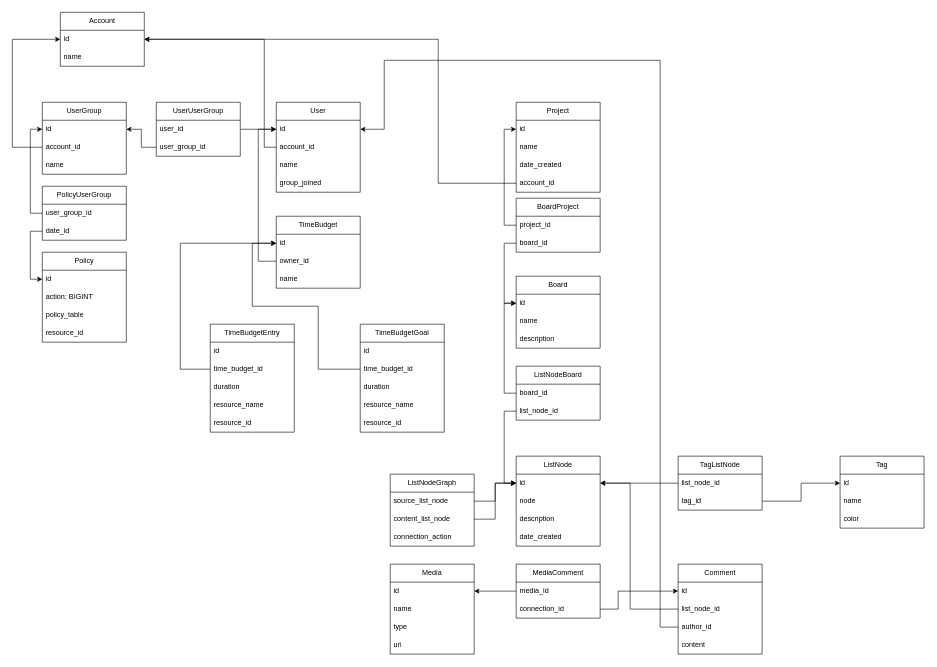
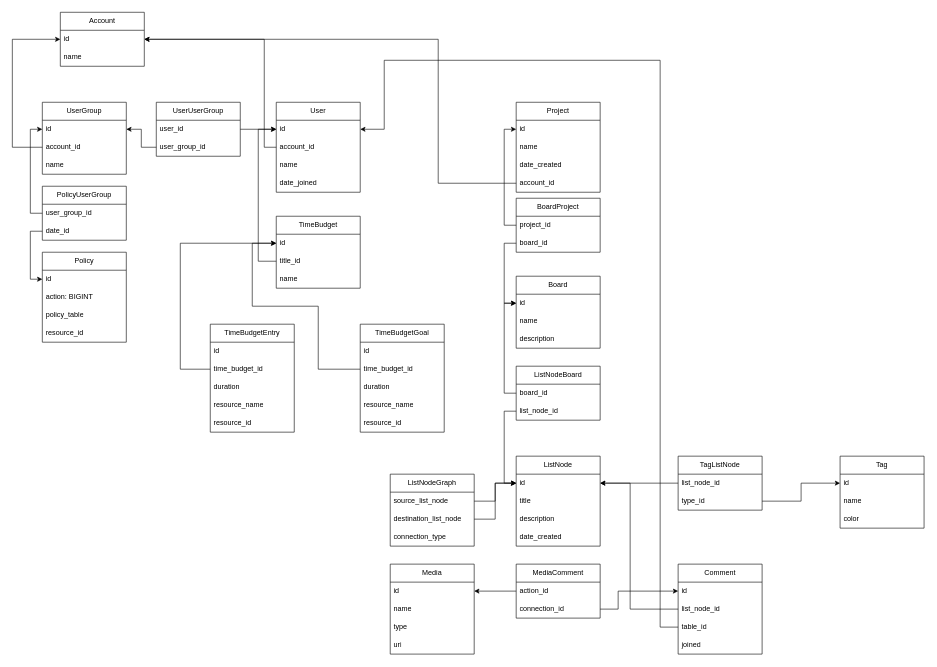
node "group_joined": label "group_joined" -> "date_joined"
node "owner_id": label "owner_id" -> "title_id"
node "node": label "node" -> "title"
node "tag_id": label "tag_id" -> "type_id"
node "content_list_node": label "content_list_node" -> "destination_list_node"
node "connection_action": label "connection_action" -> "connection_type"
node "media_id": label "media_id" -> "action_id"
node "author_id": label "author_id" -> "table_id"
node "content": label "content" -> "joined"
